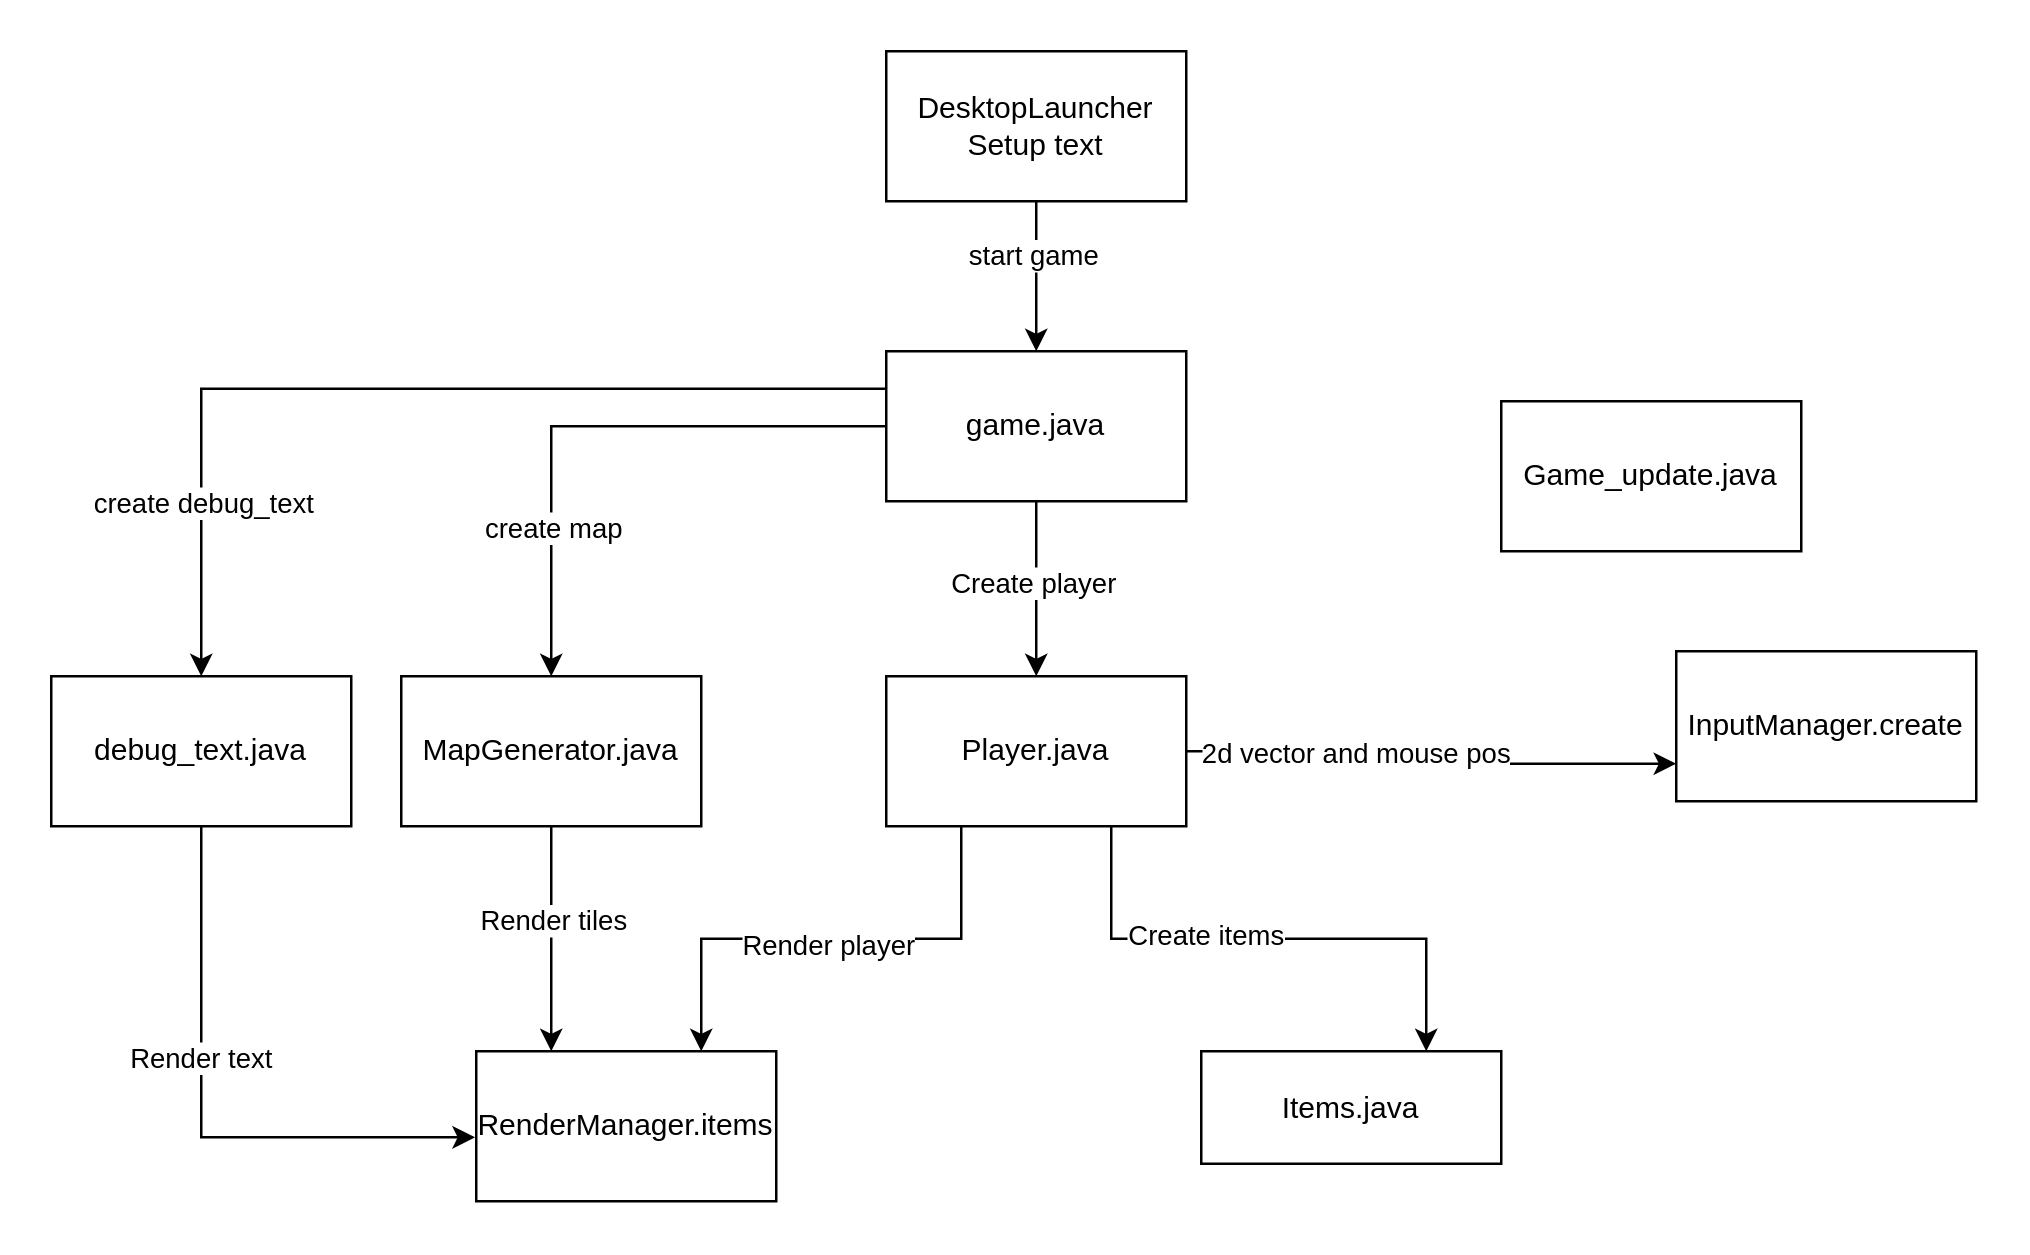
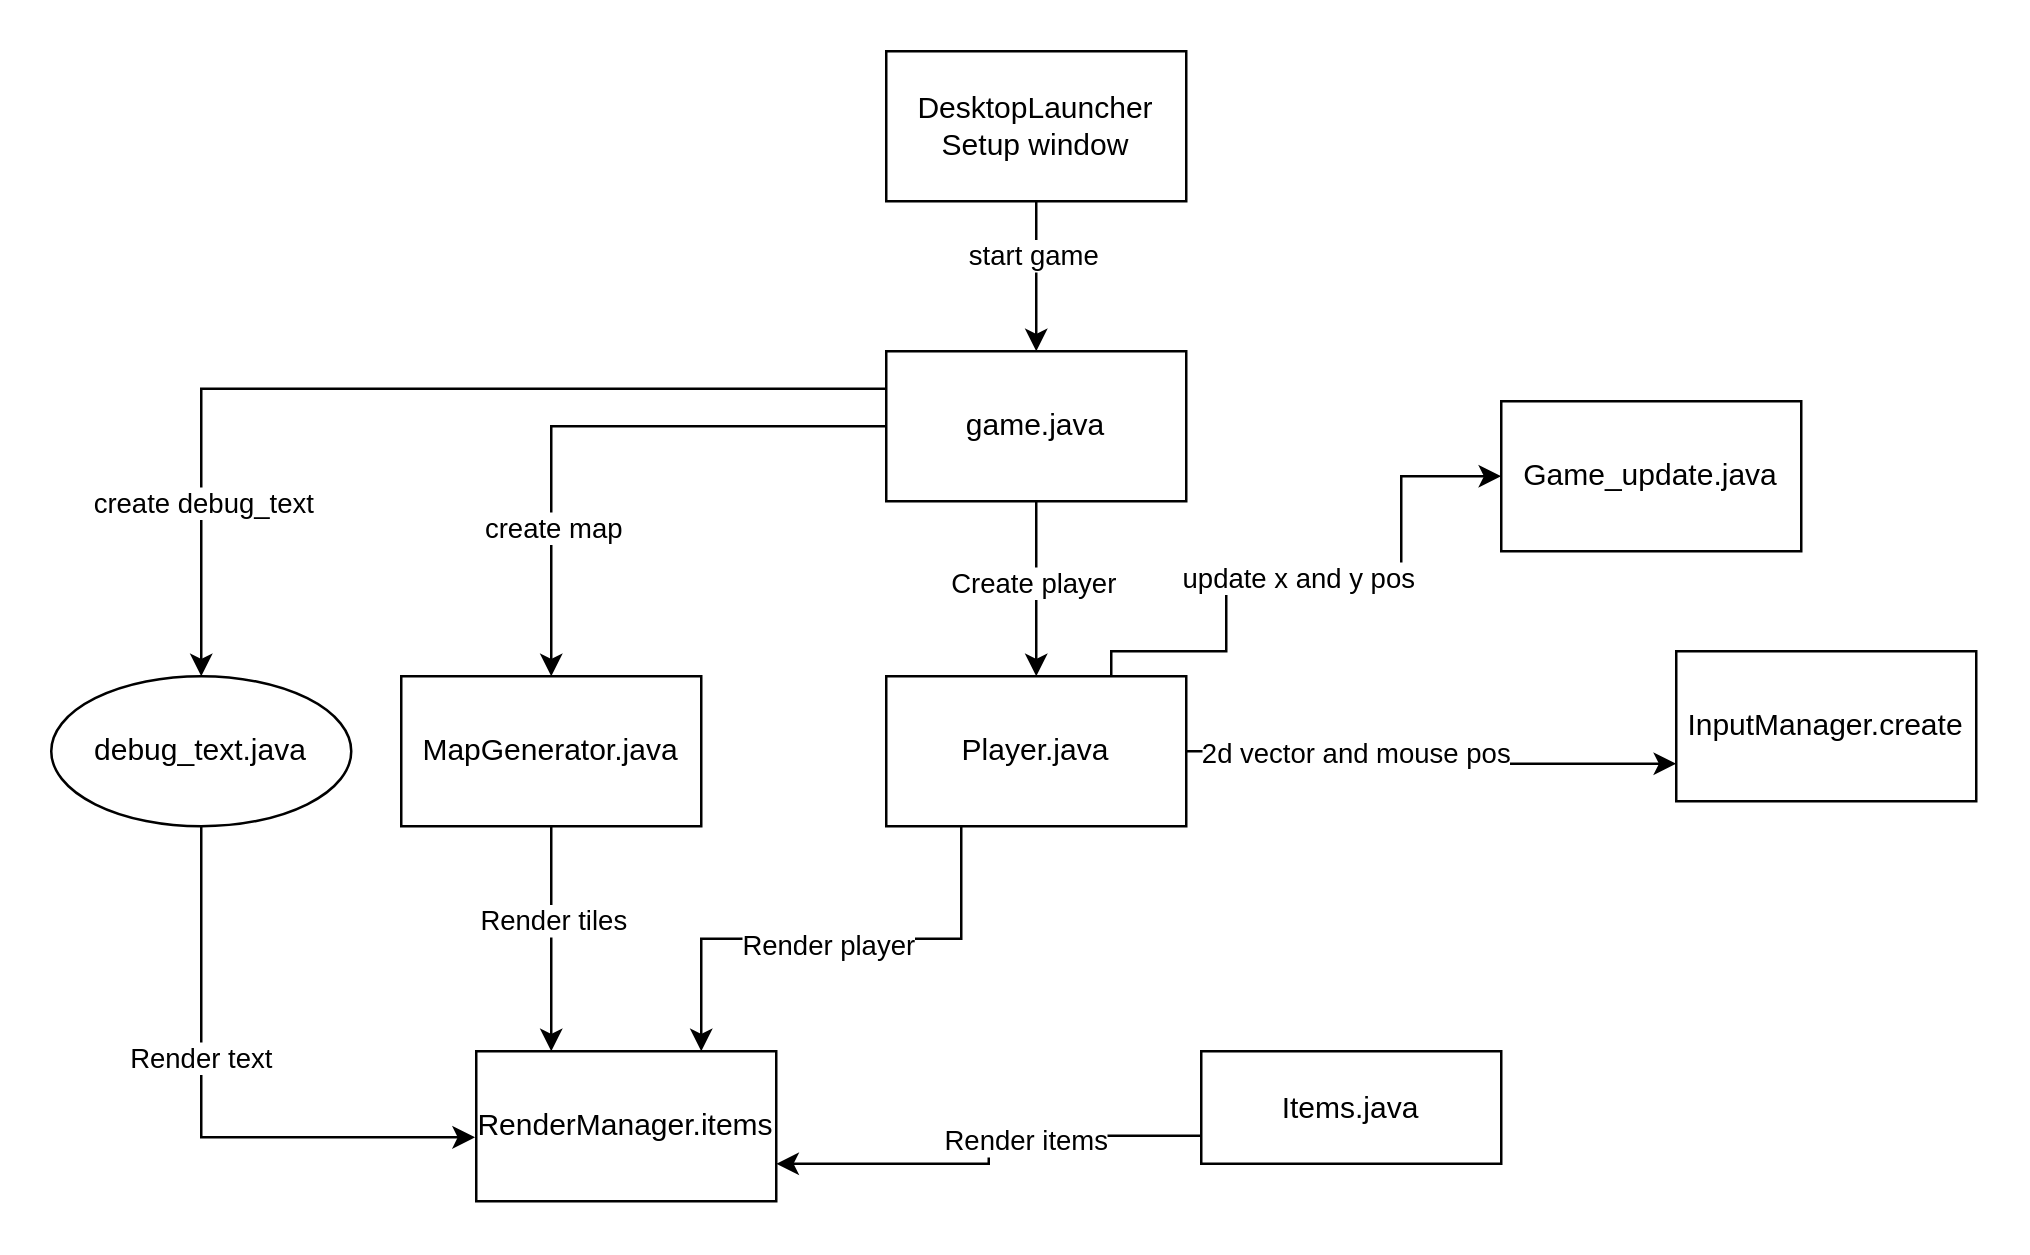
node "DesktopLauncher Setup text": label "DesktopLauncher Setup text" -> "DesktopLauncher Setup window"
edge "Player.java" -> "Game_update.java": added, label "update x and y pos"
node "debug_text.java": shape rectangle -> ellipse
edge "Player.java" -> "Items.java": removed, label "Create items"
edge "Items.java" -> "RenderManager.items": added, label "Render items"
